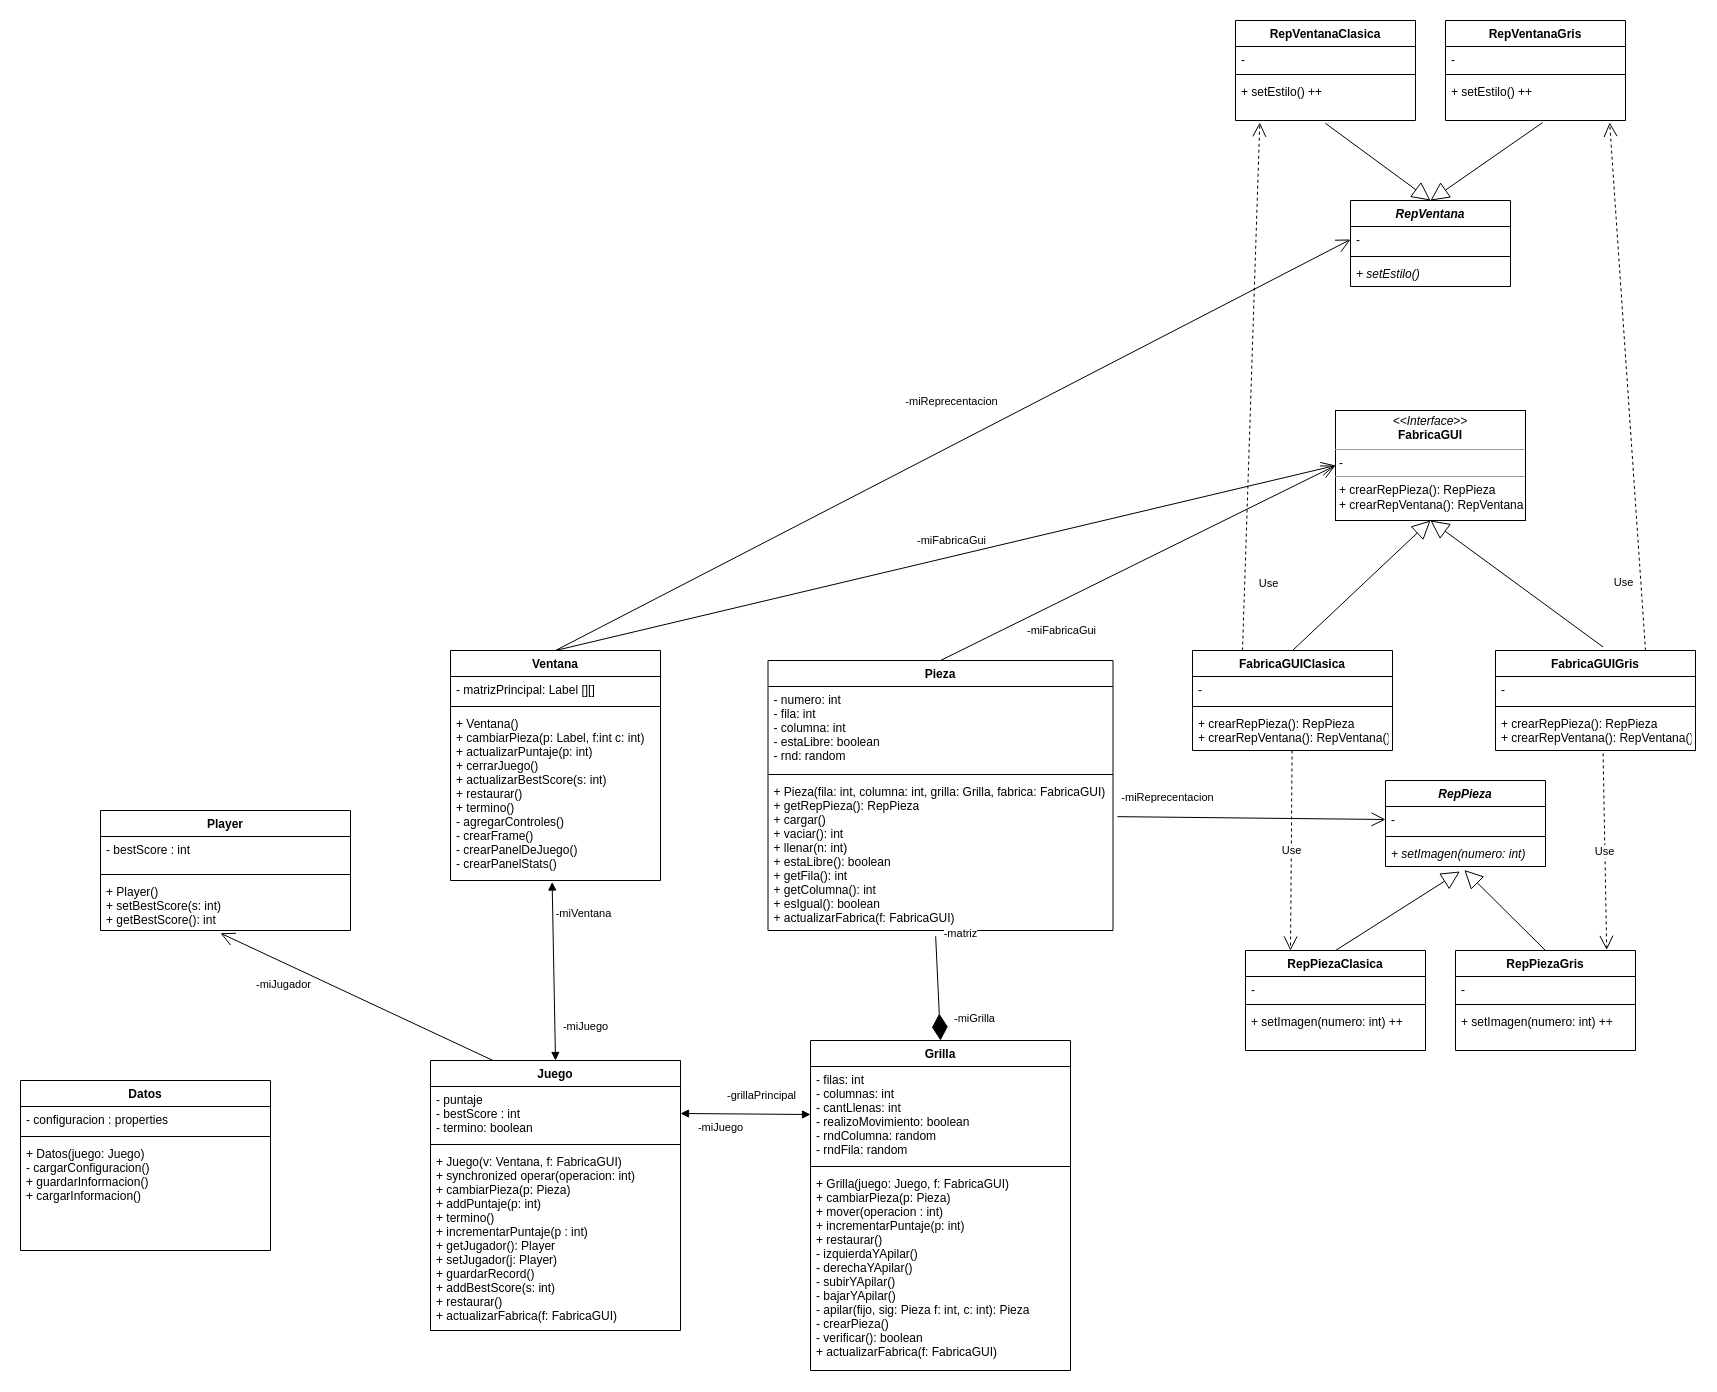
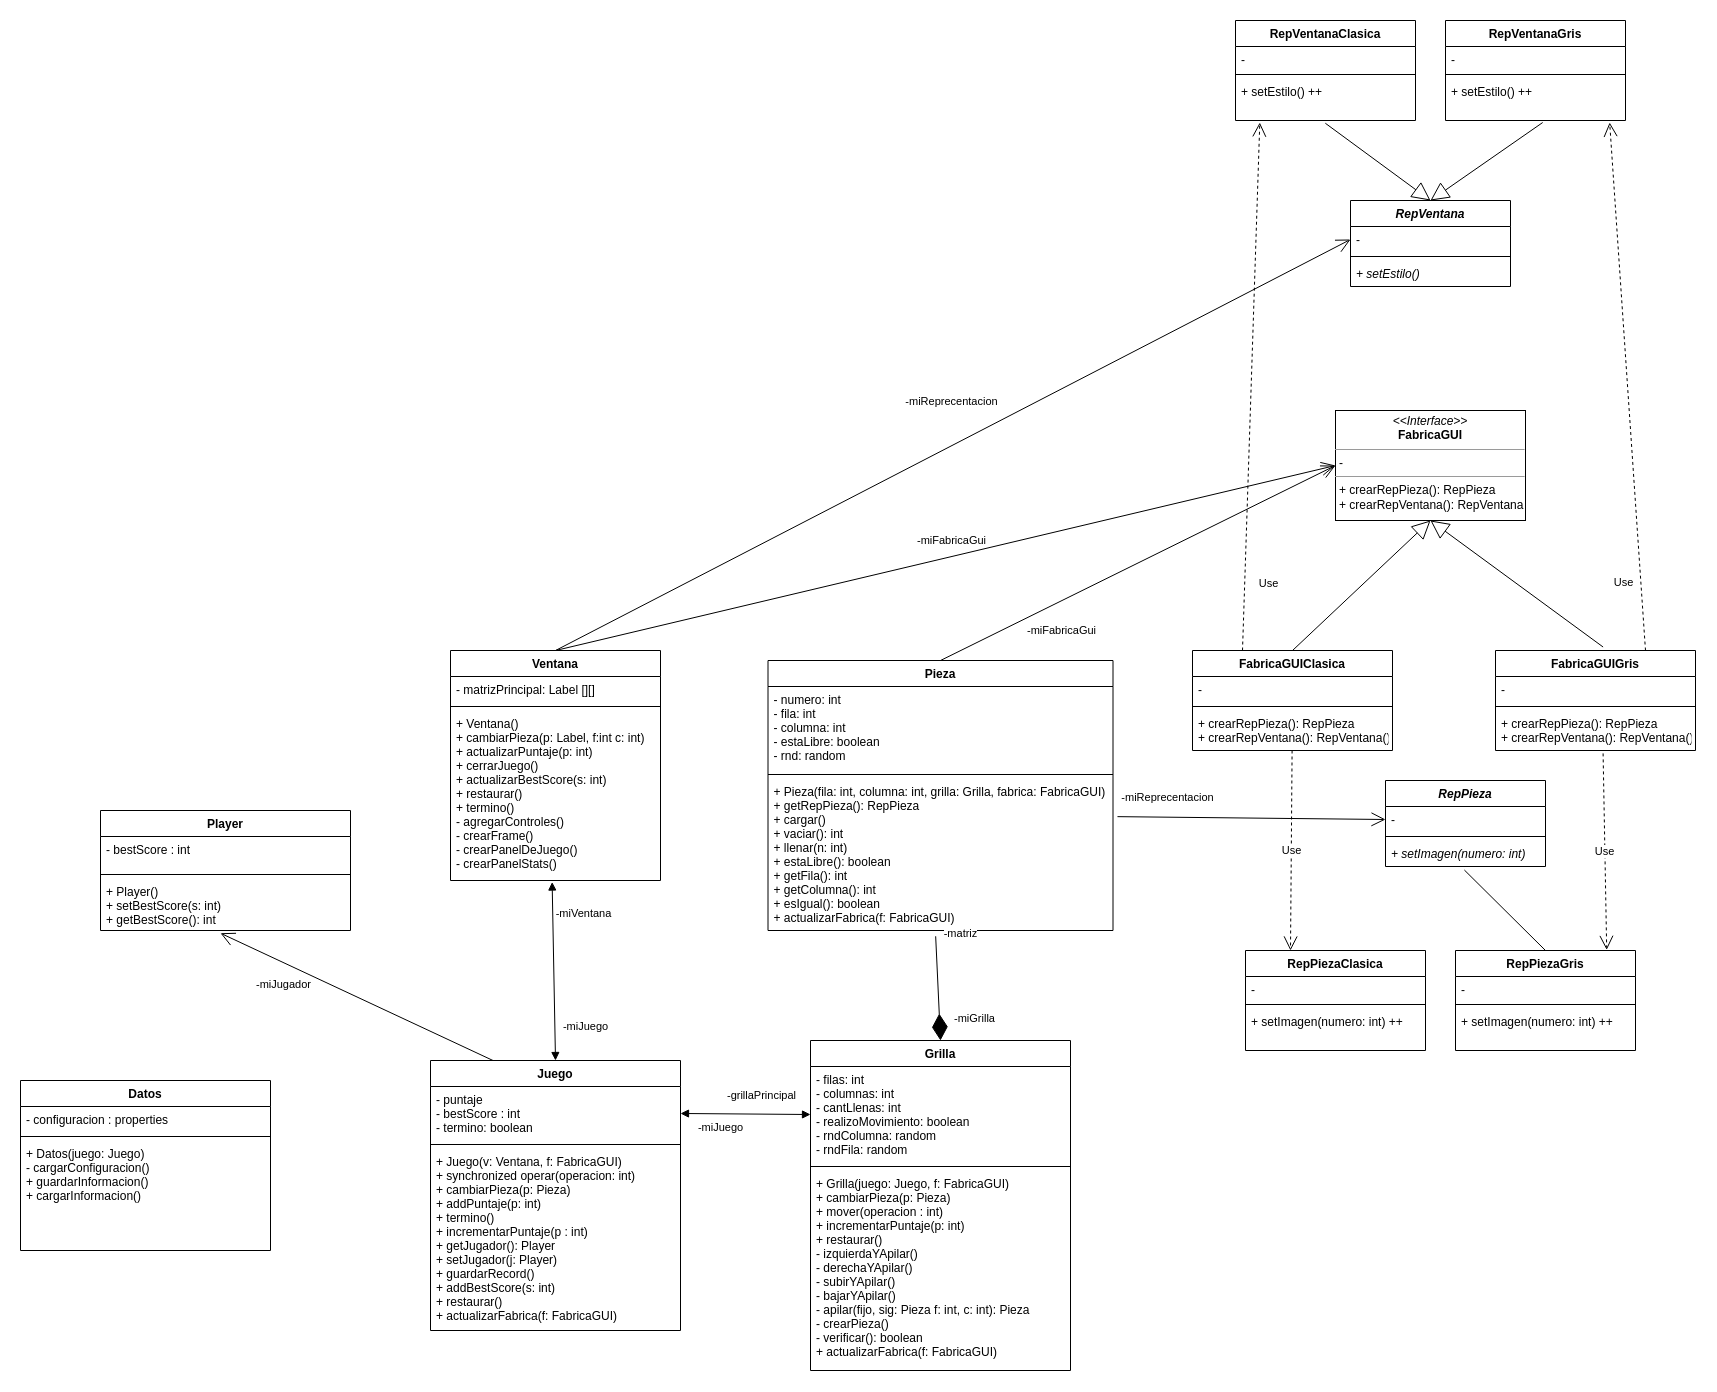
edge "RepPiezaGris" -> "+ setImagen(numero: int)": arrowhead block -> none
edge "RepPiezaClasica" -> "+ setImagen(numero: int)": removed
